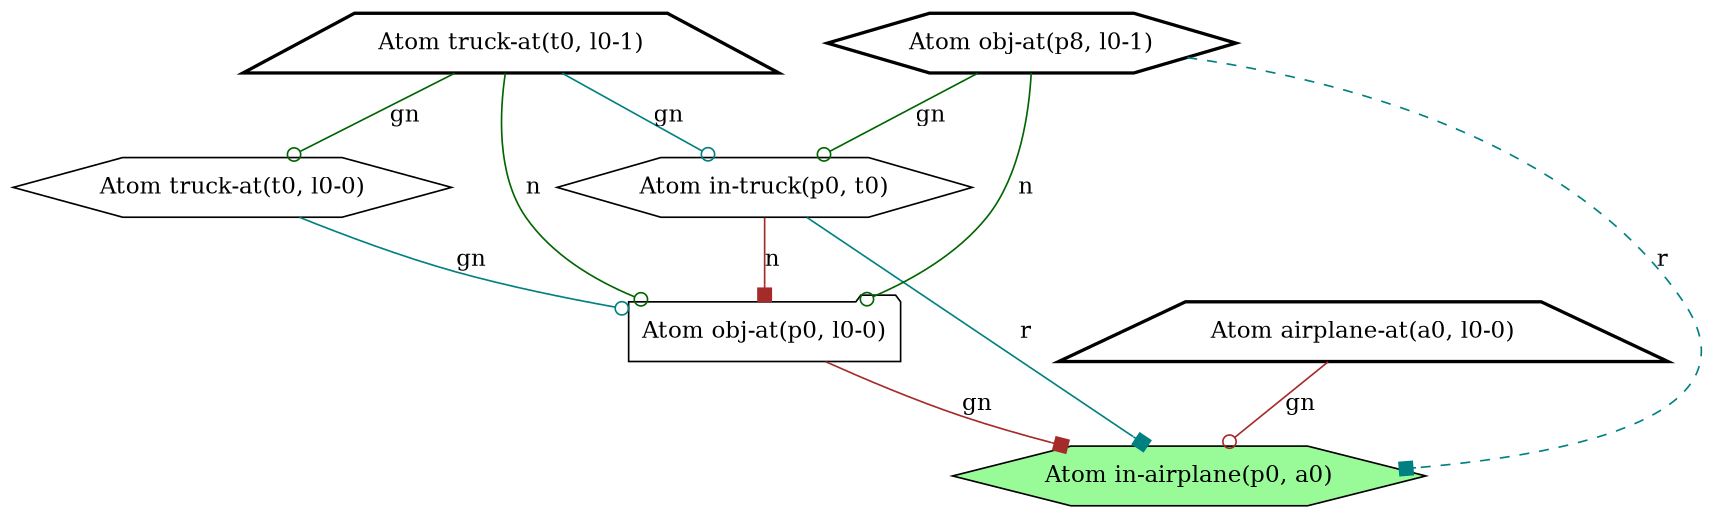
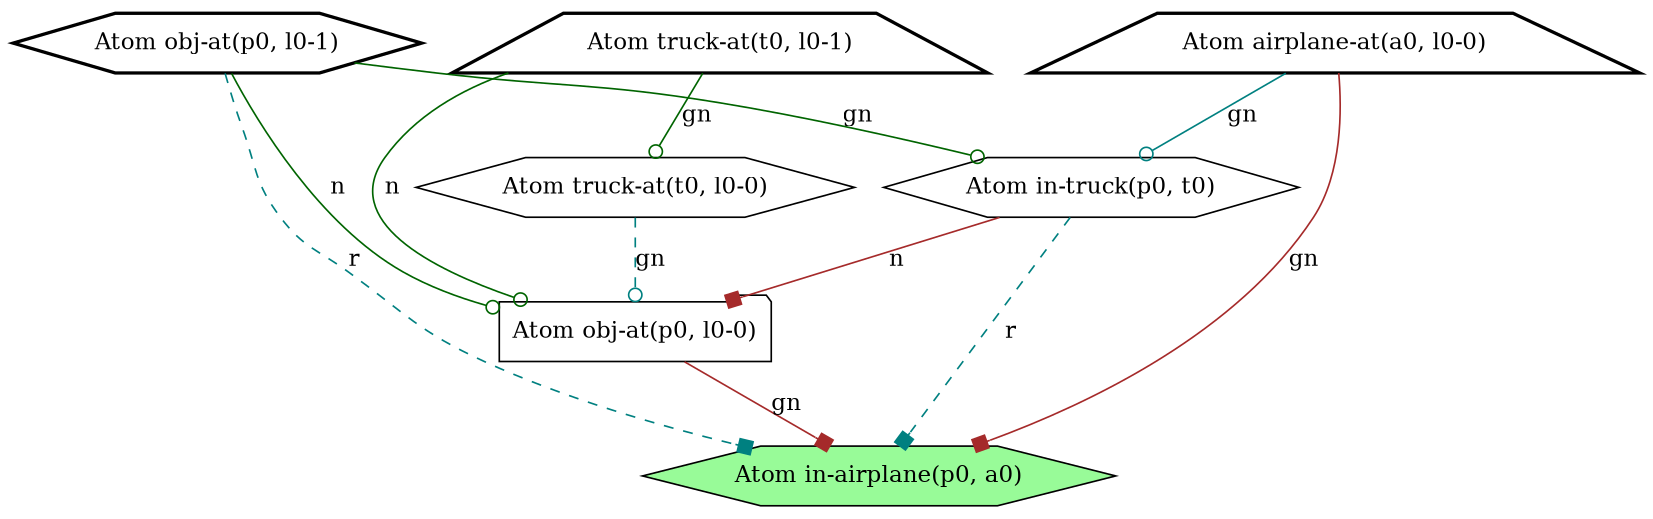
node "Atom obj-at(p8, l0-1)": label "Atom obj-at(p8, l0-1)" -> "Atom obj-at(p0, l0-1)"
edge "Atom truck-at(t0, l0-1)" -> "Atom in-truck(p0, t0)": now "Atom airplane-at(a0, l0-0)" -> "Atom in-truck(p0, t0)"
edge "Atom truck-at(t0, l0-0)" -> "Atom obj-at(p0, l0-0)": style solid -> dashed
edge "Atom in-truck(p0, t0)" -> "Atom in-airplane(p0, a0)": style solid -> dashed
edge "Atom airplane-at(a0, l0-0)" -> "Atom in-airplane(p0, a0)": arrowhead odot -> box
